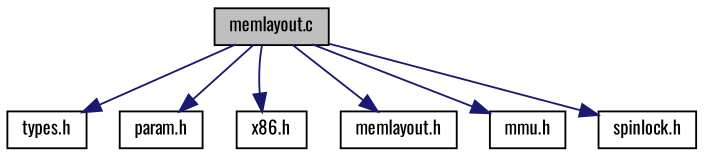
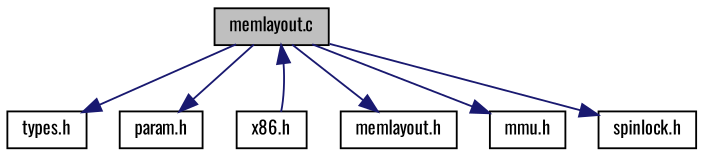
edge "memlayout.c" -> "x86.h": reversed
